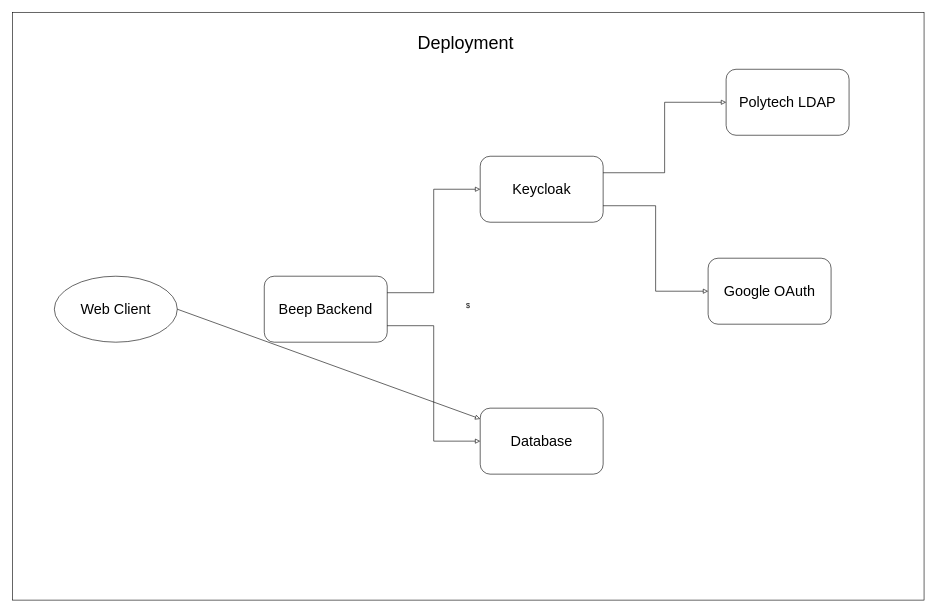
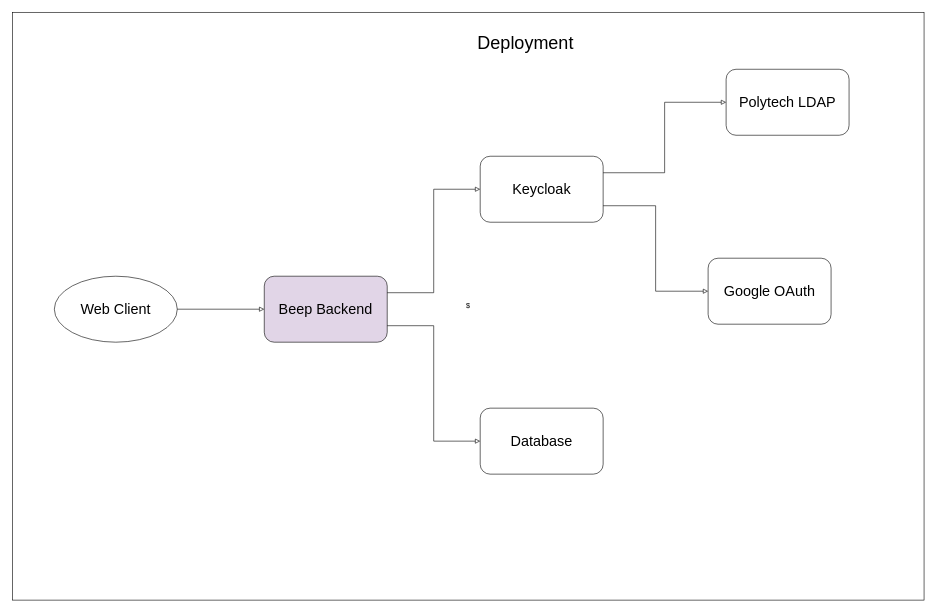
node "Deployment": moved (468, 42) -> (528, 42)
node "Beep Backend": fillcolor #ffffff -> #e1d5e7
edge "Web Client" -> "Database": now "Web Client" -> "Beep Backend"
